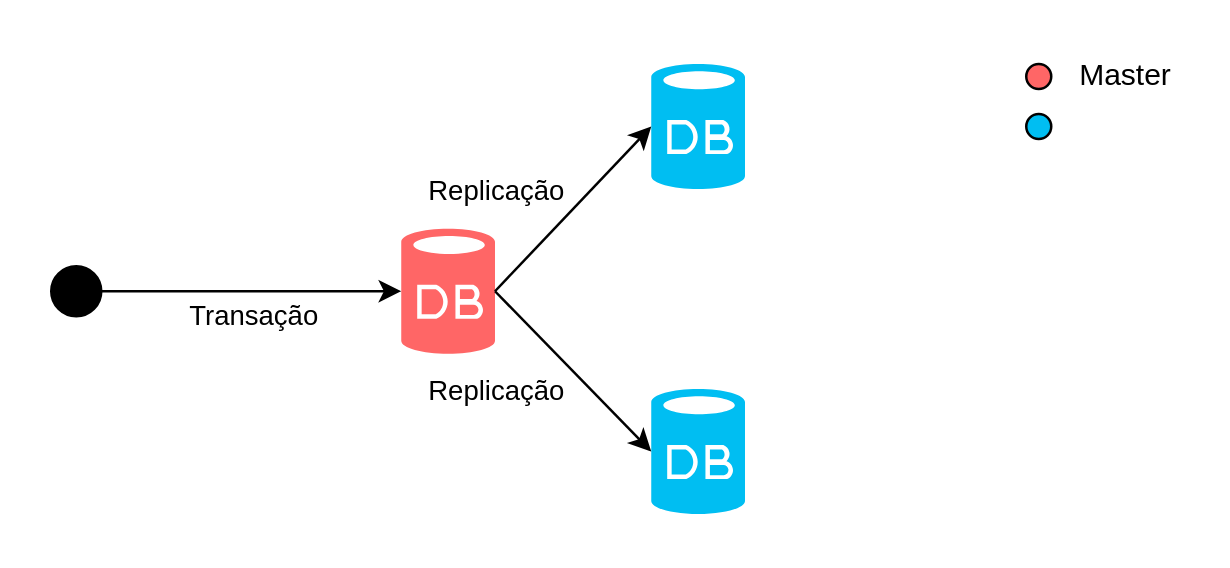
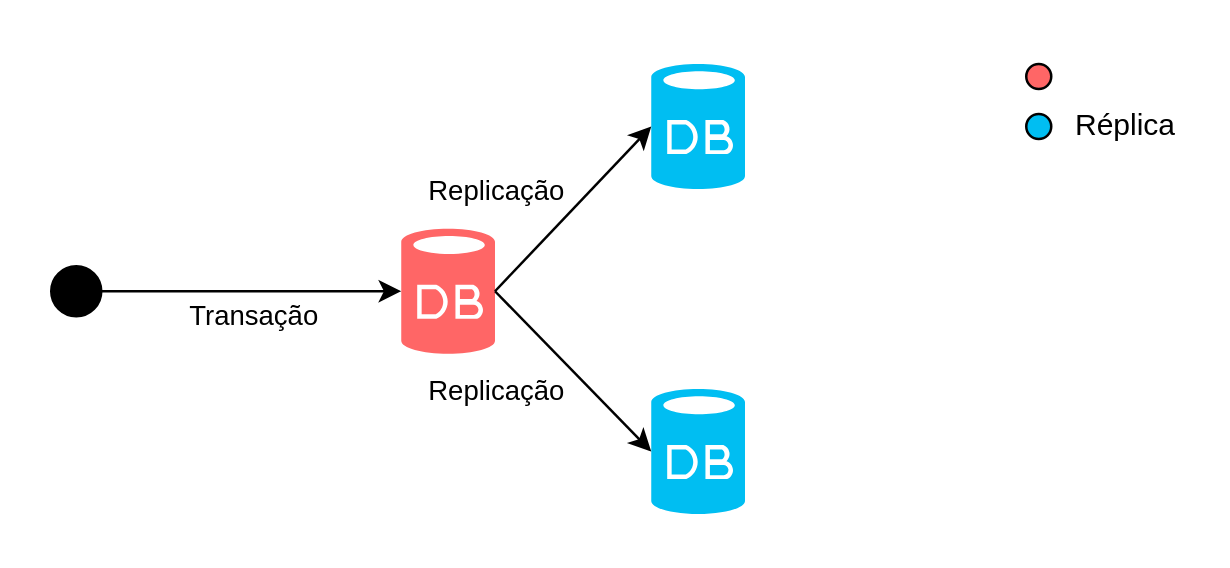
node "Master": removed
node "Réplica": added
